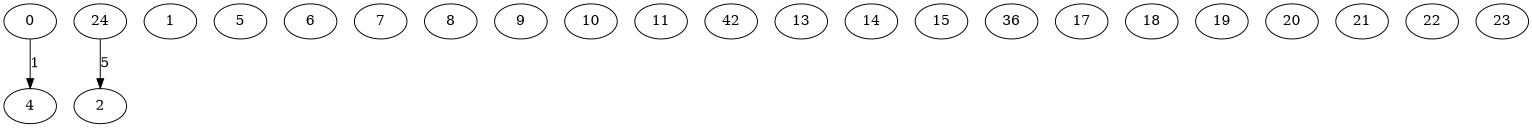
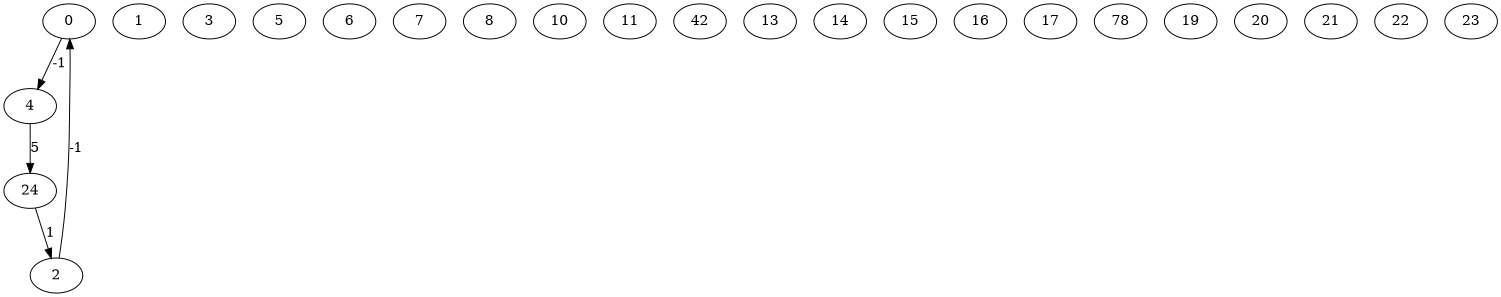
node "3": added
node "9": removed
node "36": label "36" -> "16"
node "18": label "18" -> "78"
edge "0" -> "4": label "1" -> "-1"
edge "24" -> "2": label "5" -> "1"
edge "4" -> "24": added, label "5"
edge "2" -> "0": added, label "-1"
